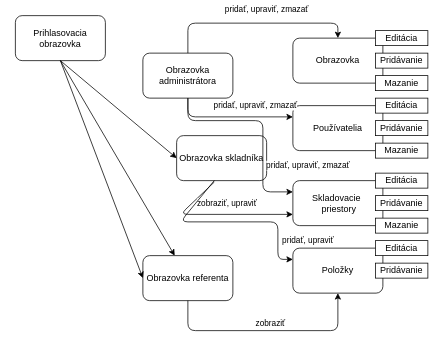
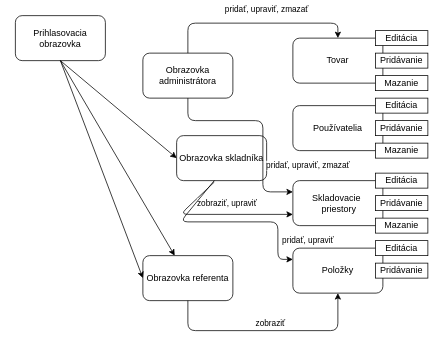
node "Obrazovka": label "Obrazovka" -> "Tovar"
edge "Obrazovka administrátora" -> "Používatelia": removed, label "pridať, upraviť, zmazať"
